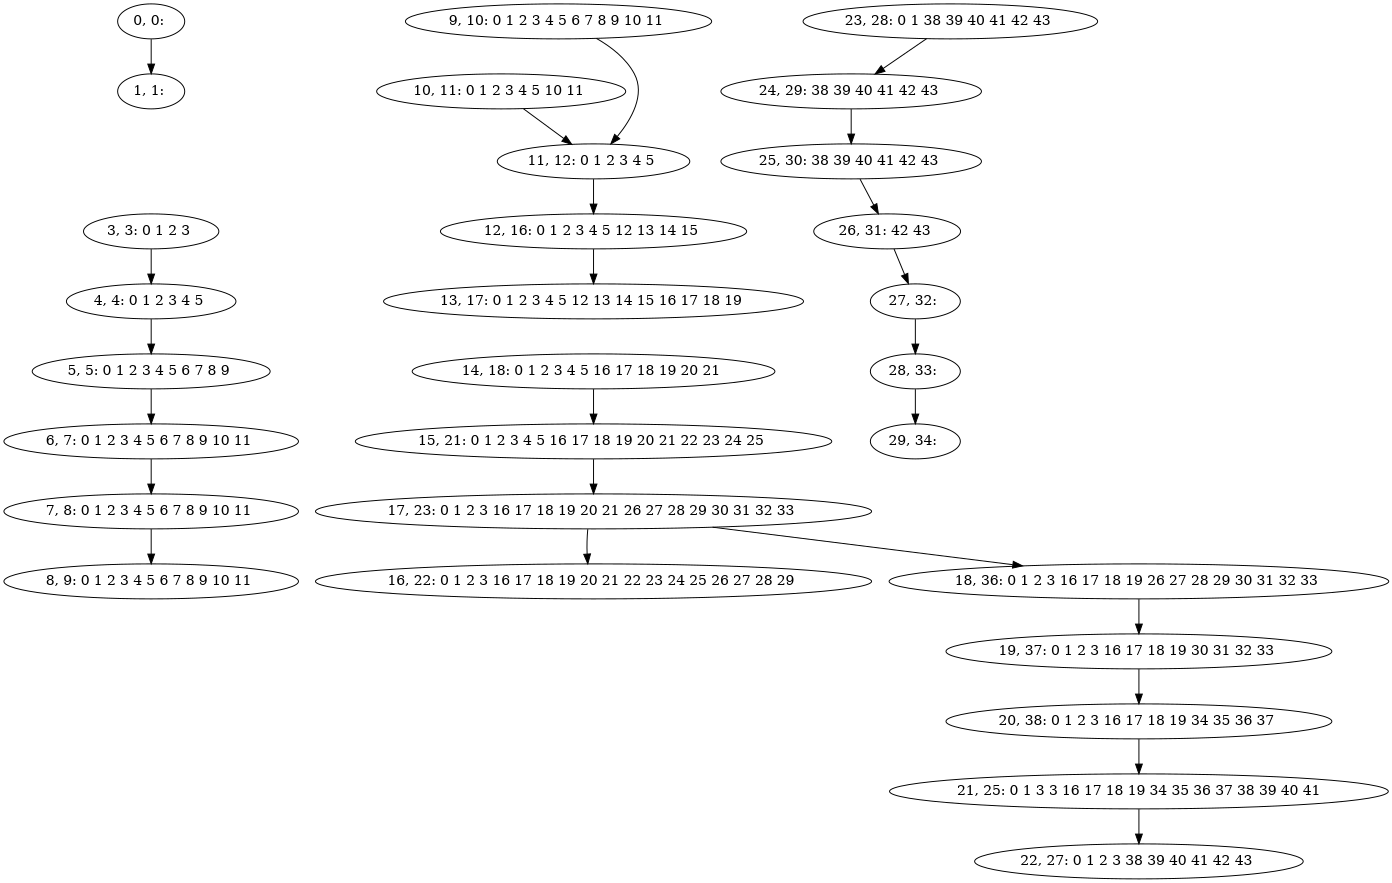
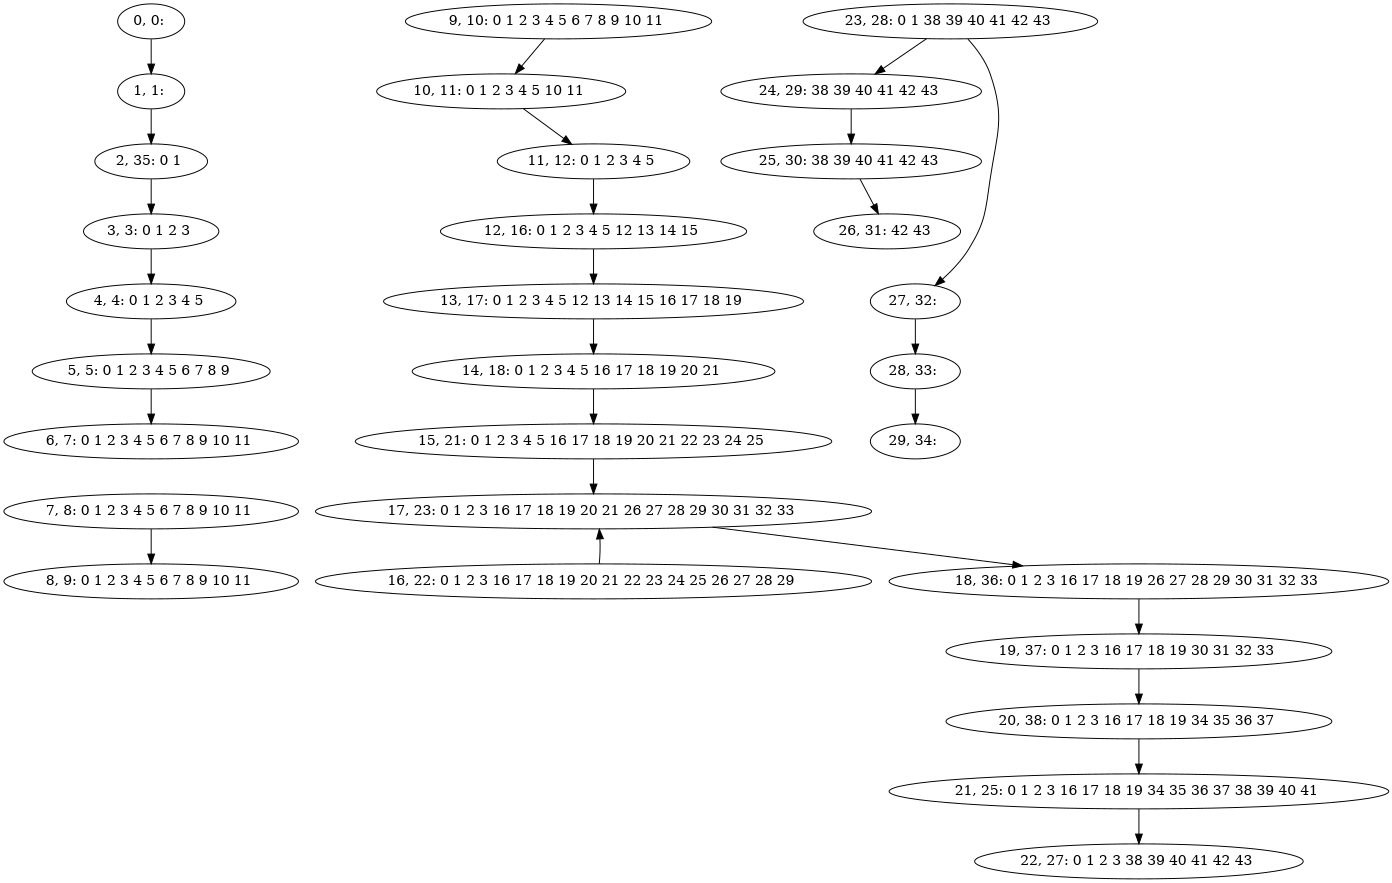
edge "9, 10: 0 1 2 3 4 5 6 7 8 9 10 11" -> "11, 12: 0 1 2 3 4 5": now "9, 10: 0 1 2 3 4 5 6 7 8 9 10 11" -> "10, 11: 0 1 2 3 4 5 10 11"
node "2, 35: 0 1": added
edge "26, 31: 42 43" -> "27, 32:": now "23, 28: 0 1 38 39 40 41 42 43" -> "27, 32:"
edge "13, 17: 0 1 2 3 4 5 12 13 14 15 16 17 18 19" -> "14, 18: 0 1 2 3 4 5 16 17 18 19 20 21": added
edge "6, 7: 0 1 2 3 4 5 6 7 8 9 10 11" -> "7, 8: 0 1 2 3 4 5 6 7 8 9 10 11": removed
edge "17, 23: 0 1 2 3 16 17 18 19 20 21 26 27 28 29 30 31 32 33" -> "16, 22: 0 1 2 3 16 17 18 19 20 21 22 23 24 25 26 27 28 29": reversed
node "21, 25: 0 1 3 3 16 17 18 19 34 35 36 37 38 39 40 41": label "21, 25: 0 1 3 3 16 17 18 19 34 35 36 37 38 39 40 41" -> "21, 25: 0 1 2 3 16 17 18 19 34 35 36 37 38 39 40 41"
